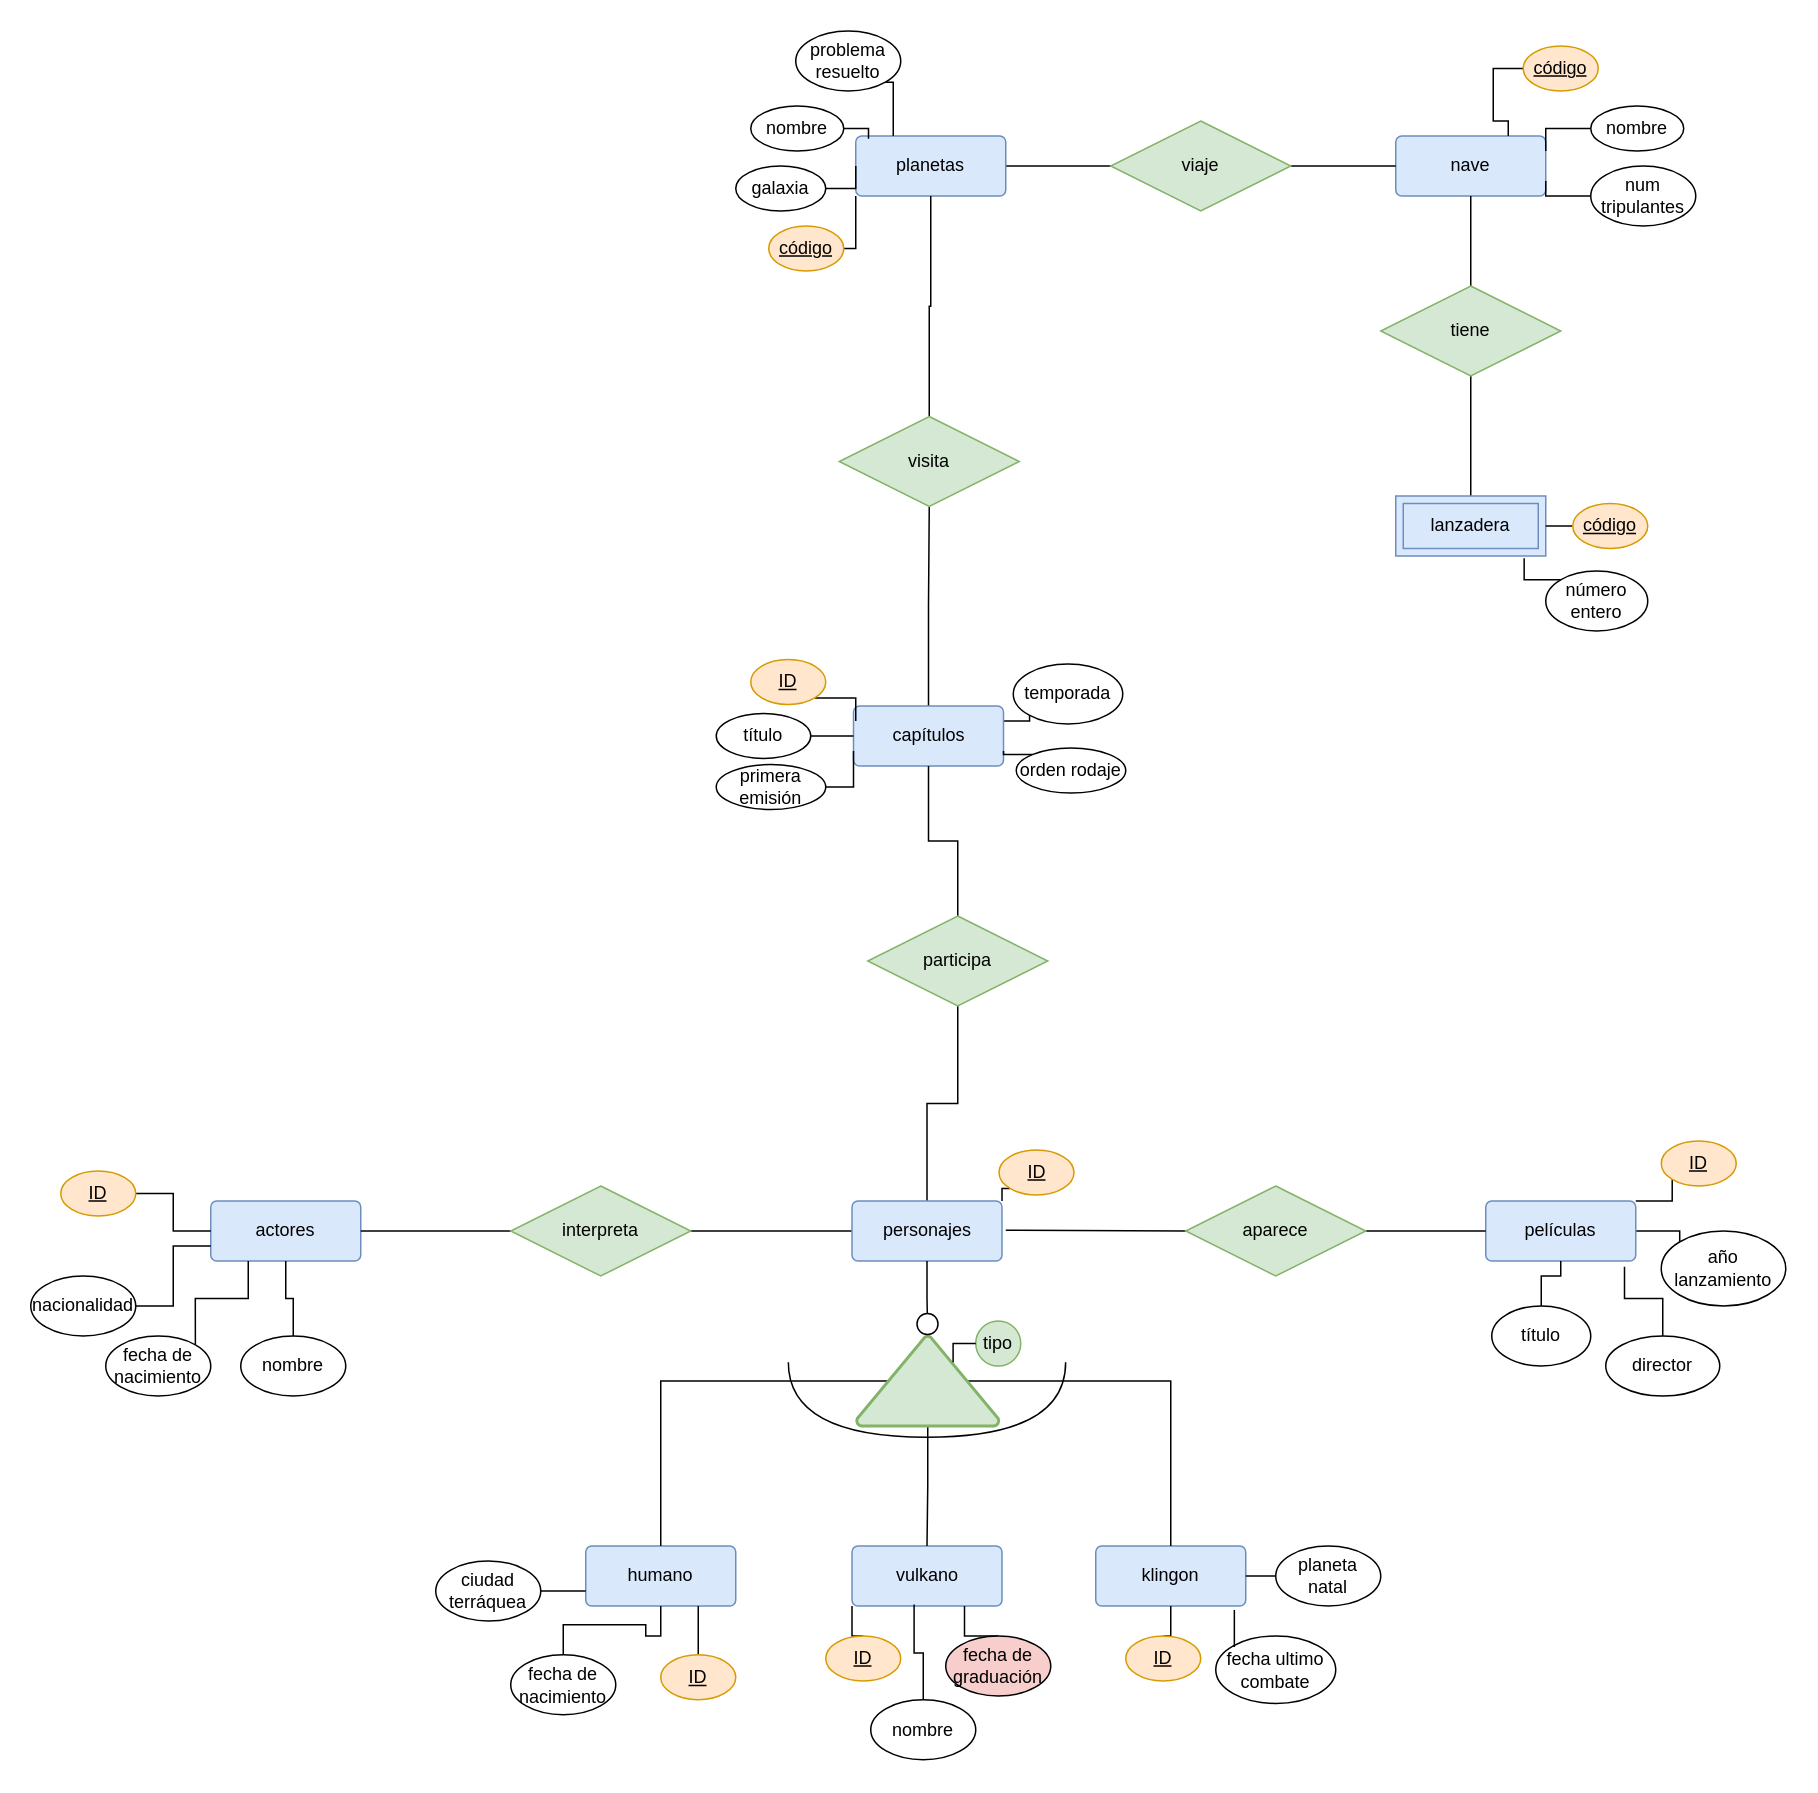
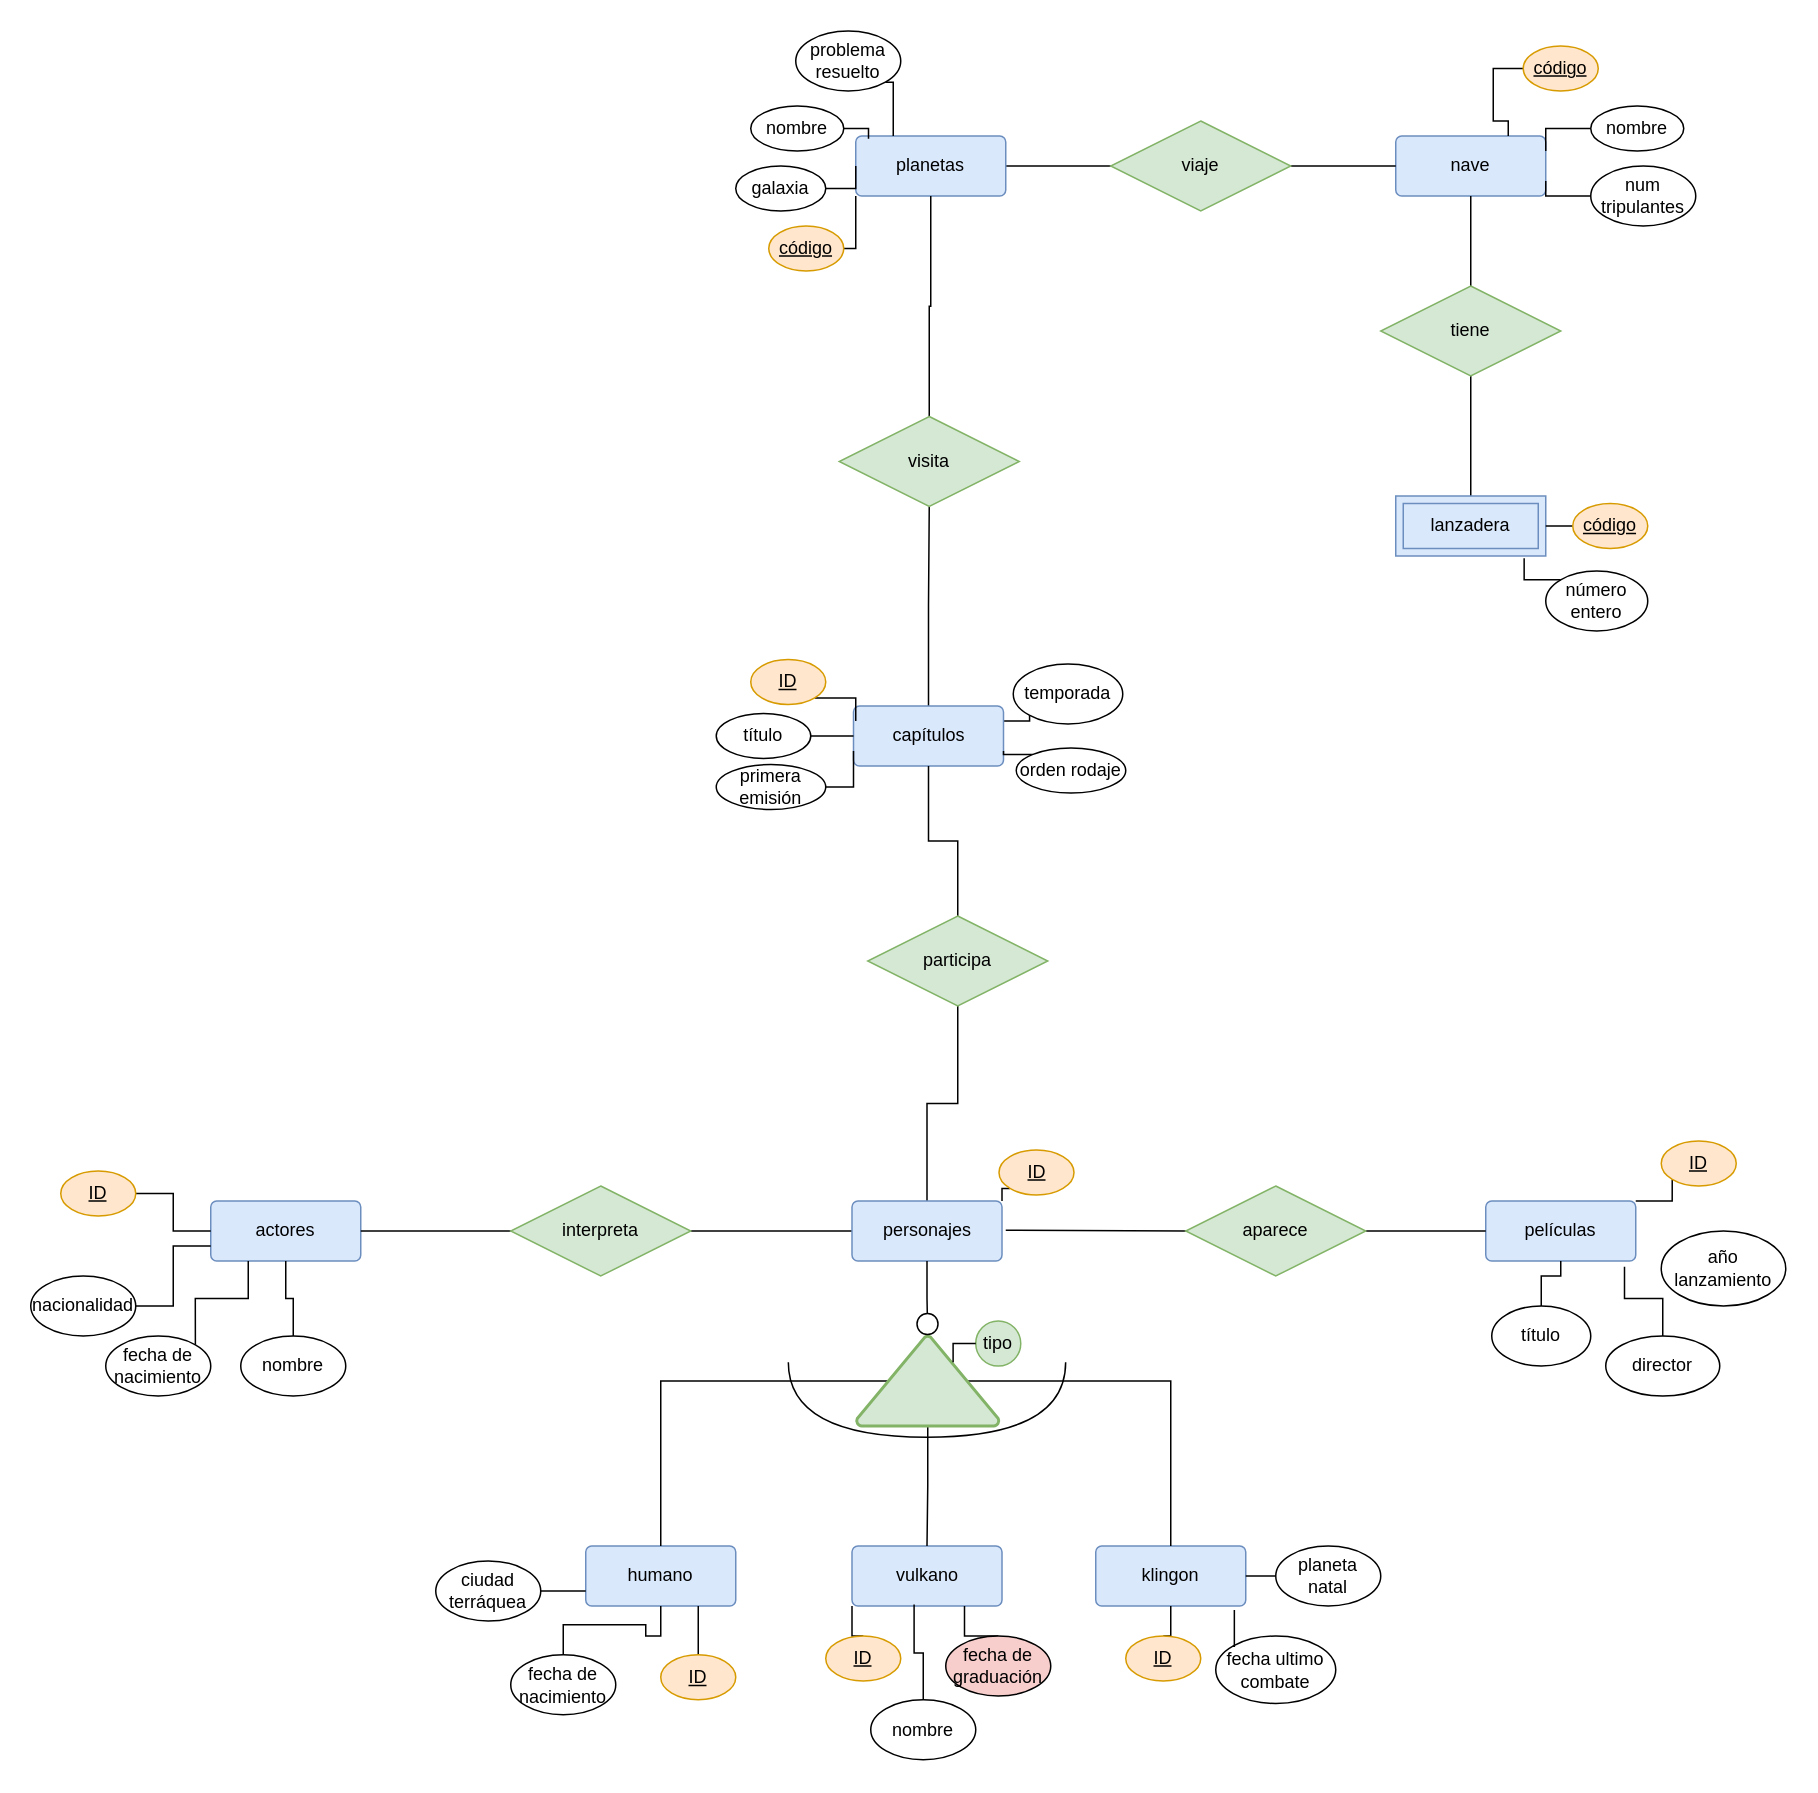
edge "películas" -- "año lanzamiento": removed
